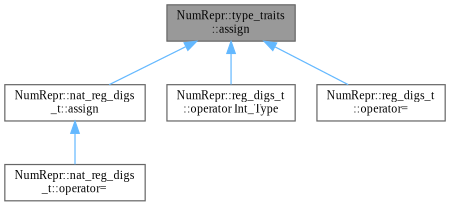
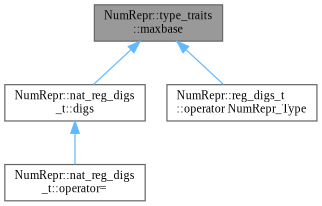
node "NumRepr::type_traits ::assign": label "NumRepr::type_traits ::assign" -> "NumRepr::type_traits ::maxbase"
node "NumRepr::nat_reg_digs _t::assign": label "NumRepr::nat_reg_digs _t::assign" -> "NumRepr::nat_reg_digs _t::digs"
node "NumRepr::reg_digs_t ::operator Int_Type": label "NumRepr::reg_digs_t ::operator Int_Type" -> "NumRepr::reg_digs_t ::operator NumRepr_Type"
node "NumRepr::reg_digs_t ::operator=": removed
